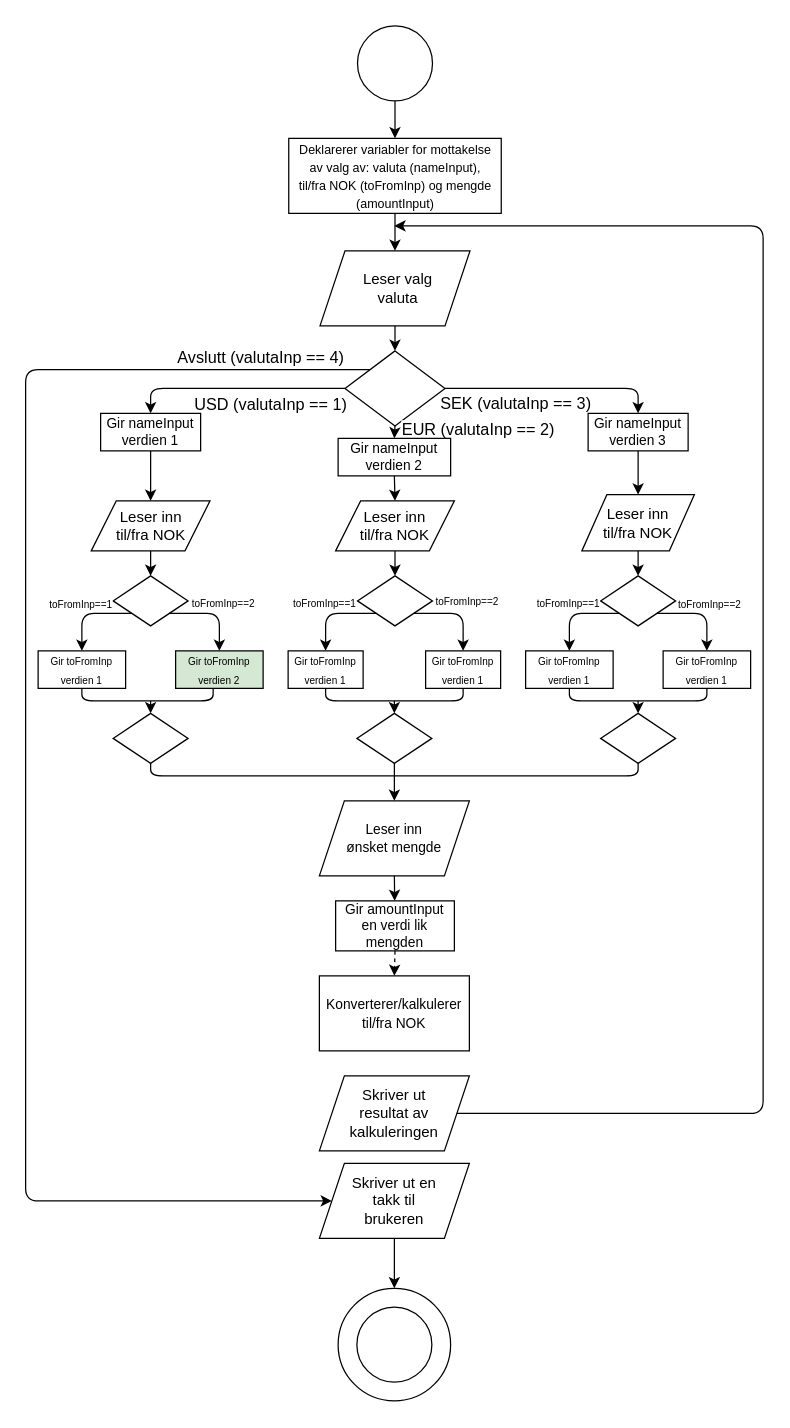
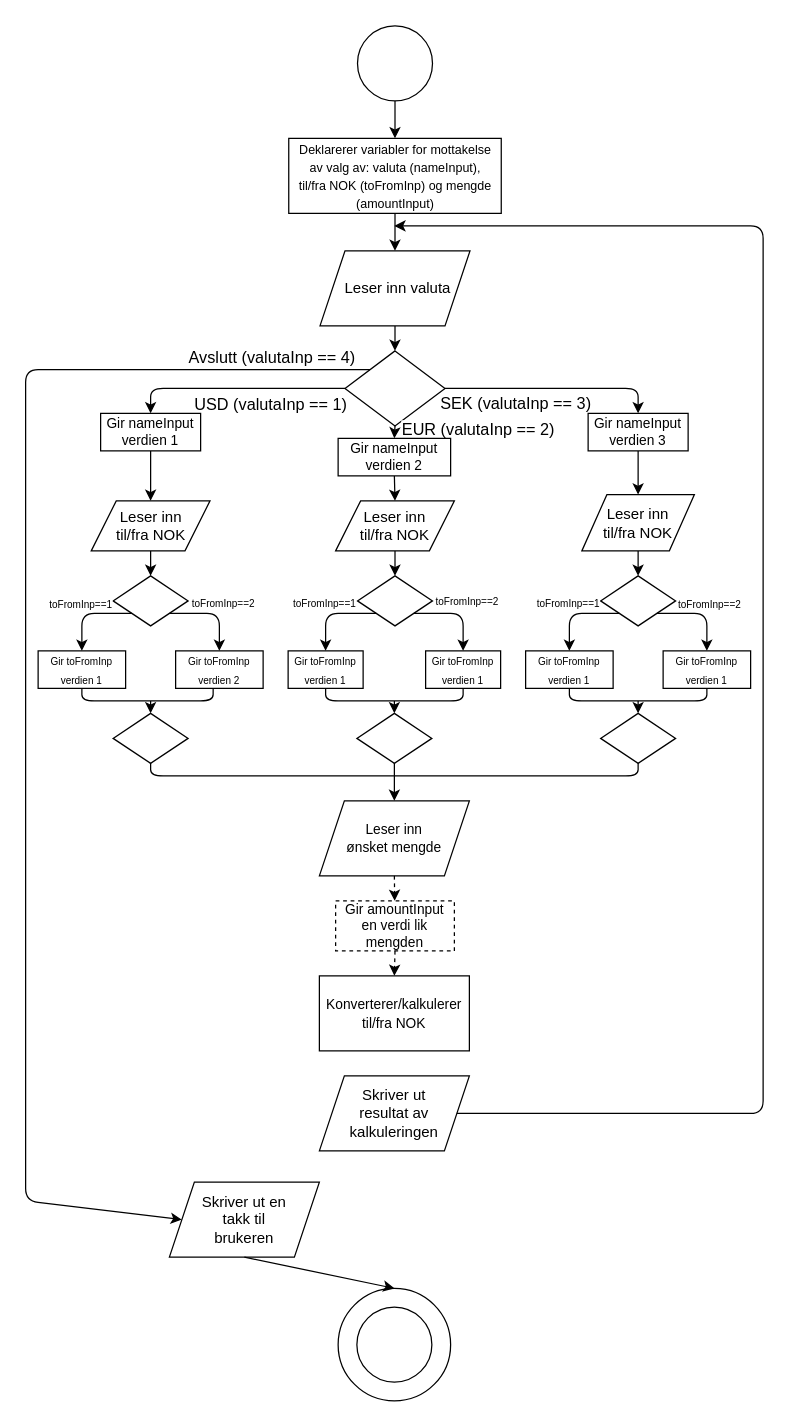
node "Leser valg valuta": label "Leser valg valuta" -> "Leser inn valuta"
node "Gir toFromInp verdien 2": fillcolor #d5e8d4 -> #ffffff
edge "Leser inn ønsket mengde" -> "Gir amountInput en verdi lik mengden": style solid -> dashed
node "Gir amountInput en verdi lik mengden": style solid -> dashed
node "Skriver ut en takk til brukeren": moved (394, 1201) -> (244, 1219)
